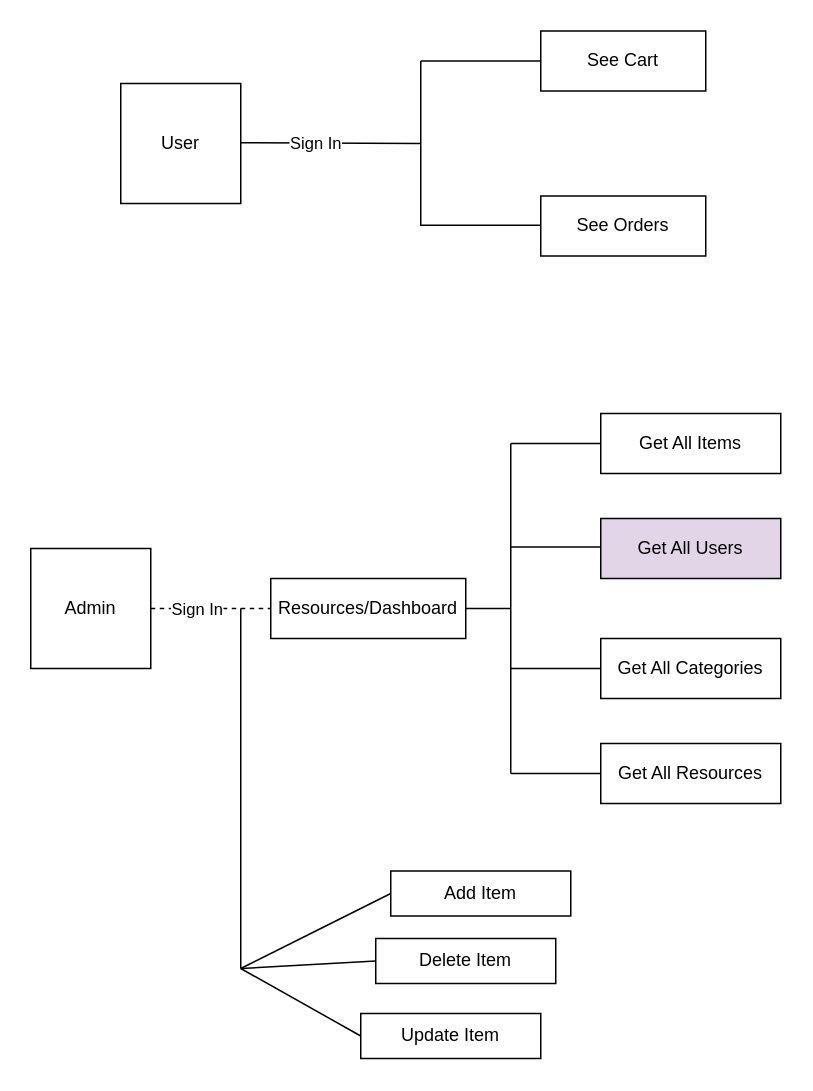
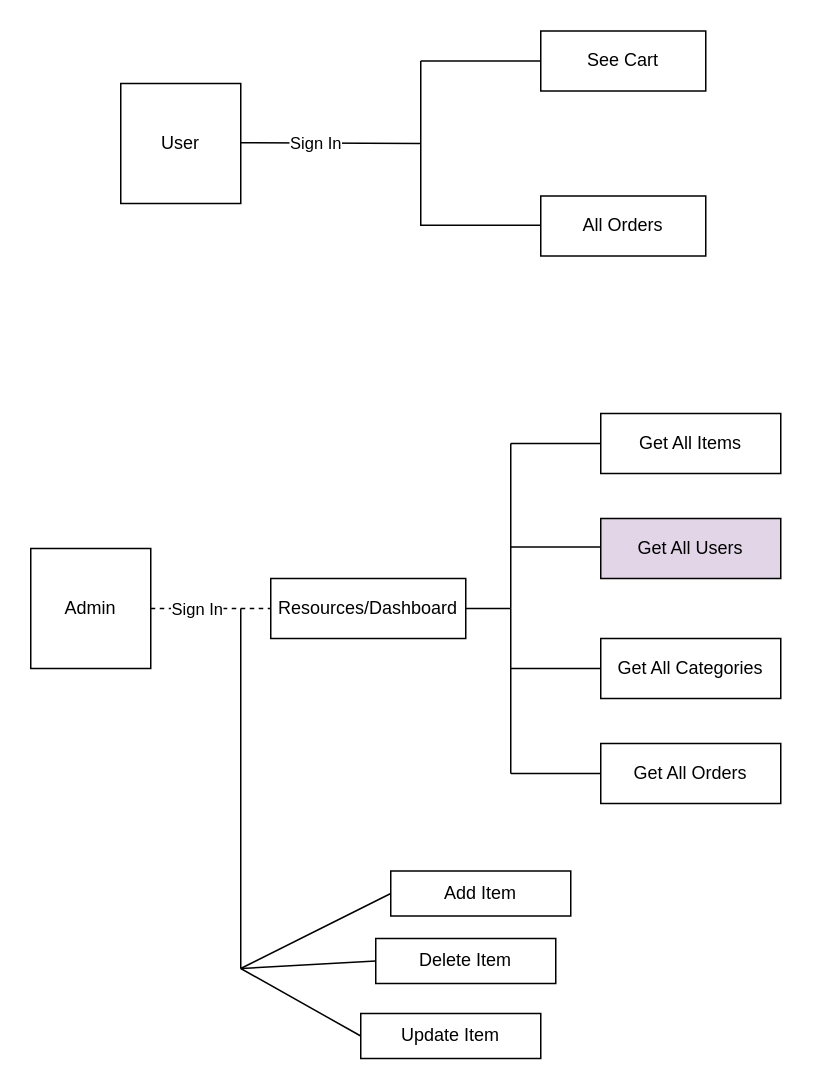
node "See Orders": label "See Orders" -> "All Orders"
node "Get All Resources": label "Get All Resources" -> "Get All Orders"
